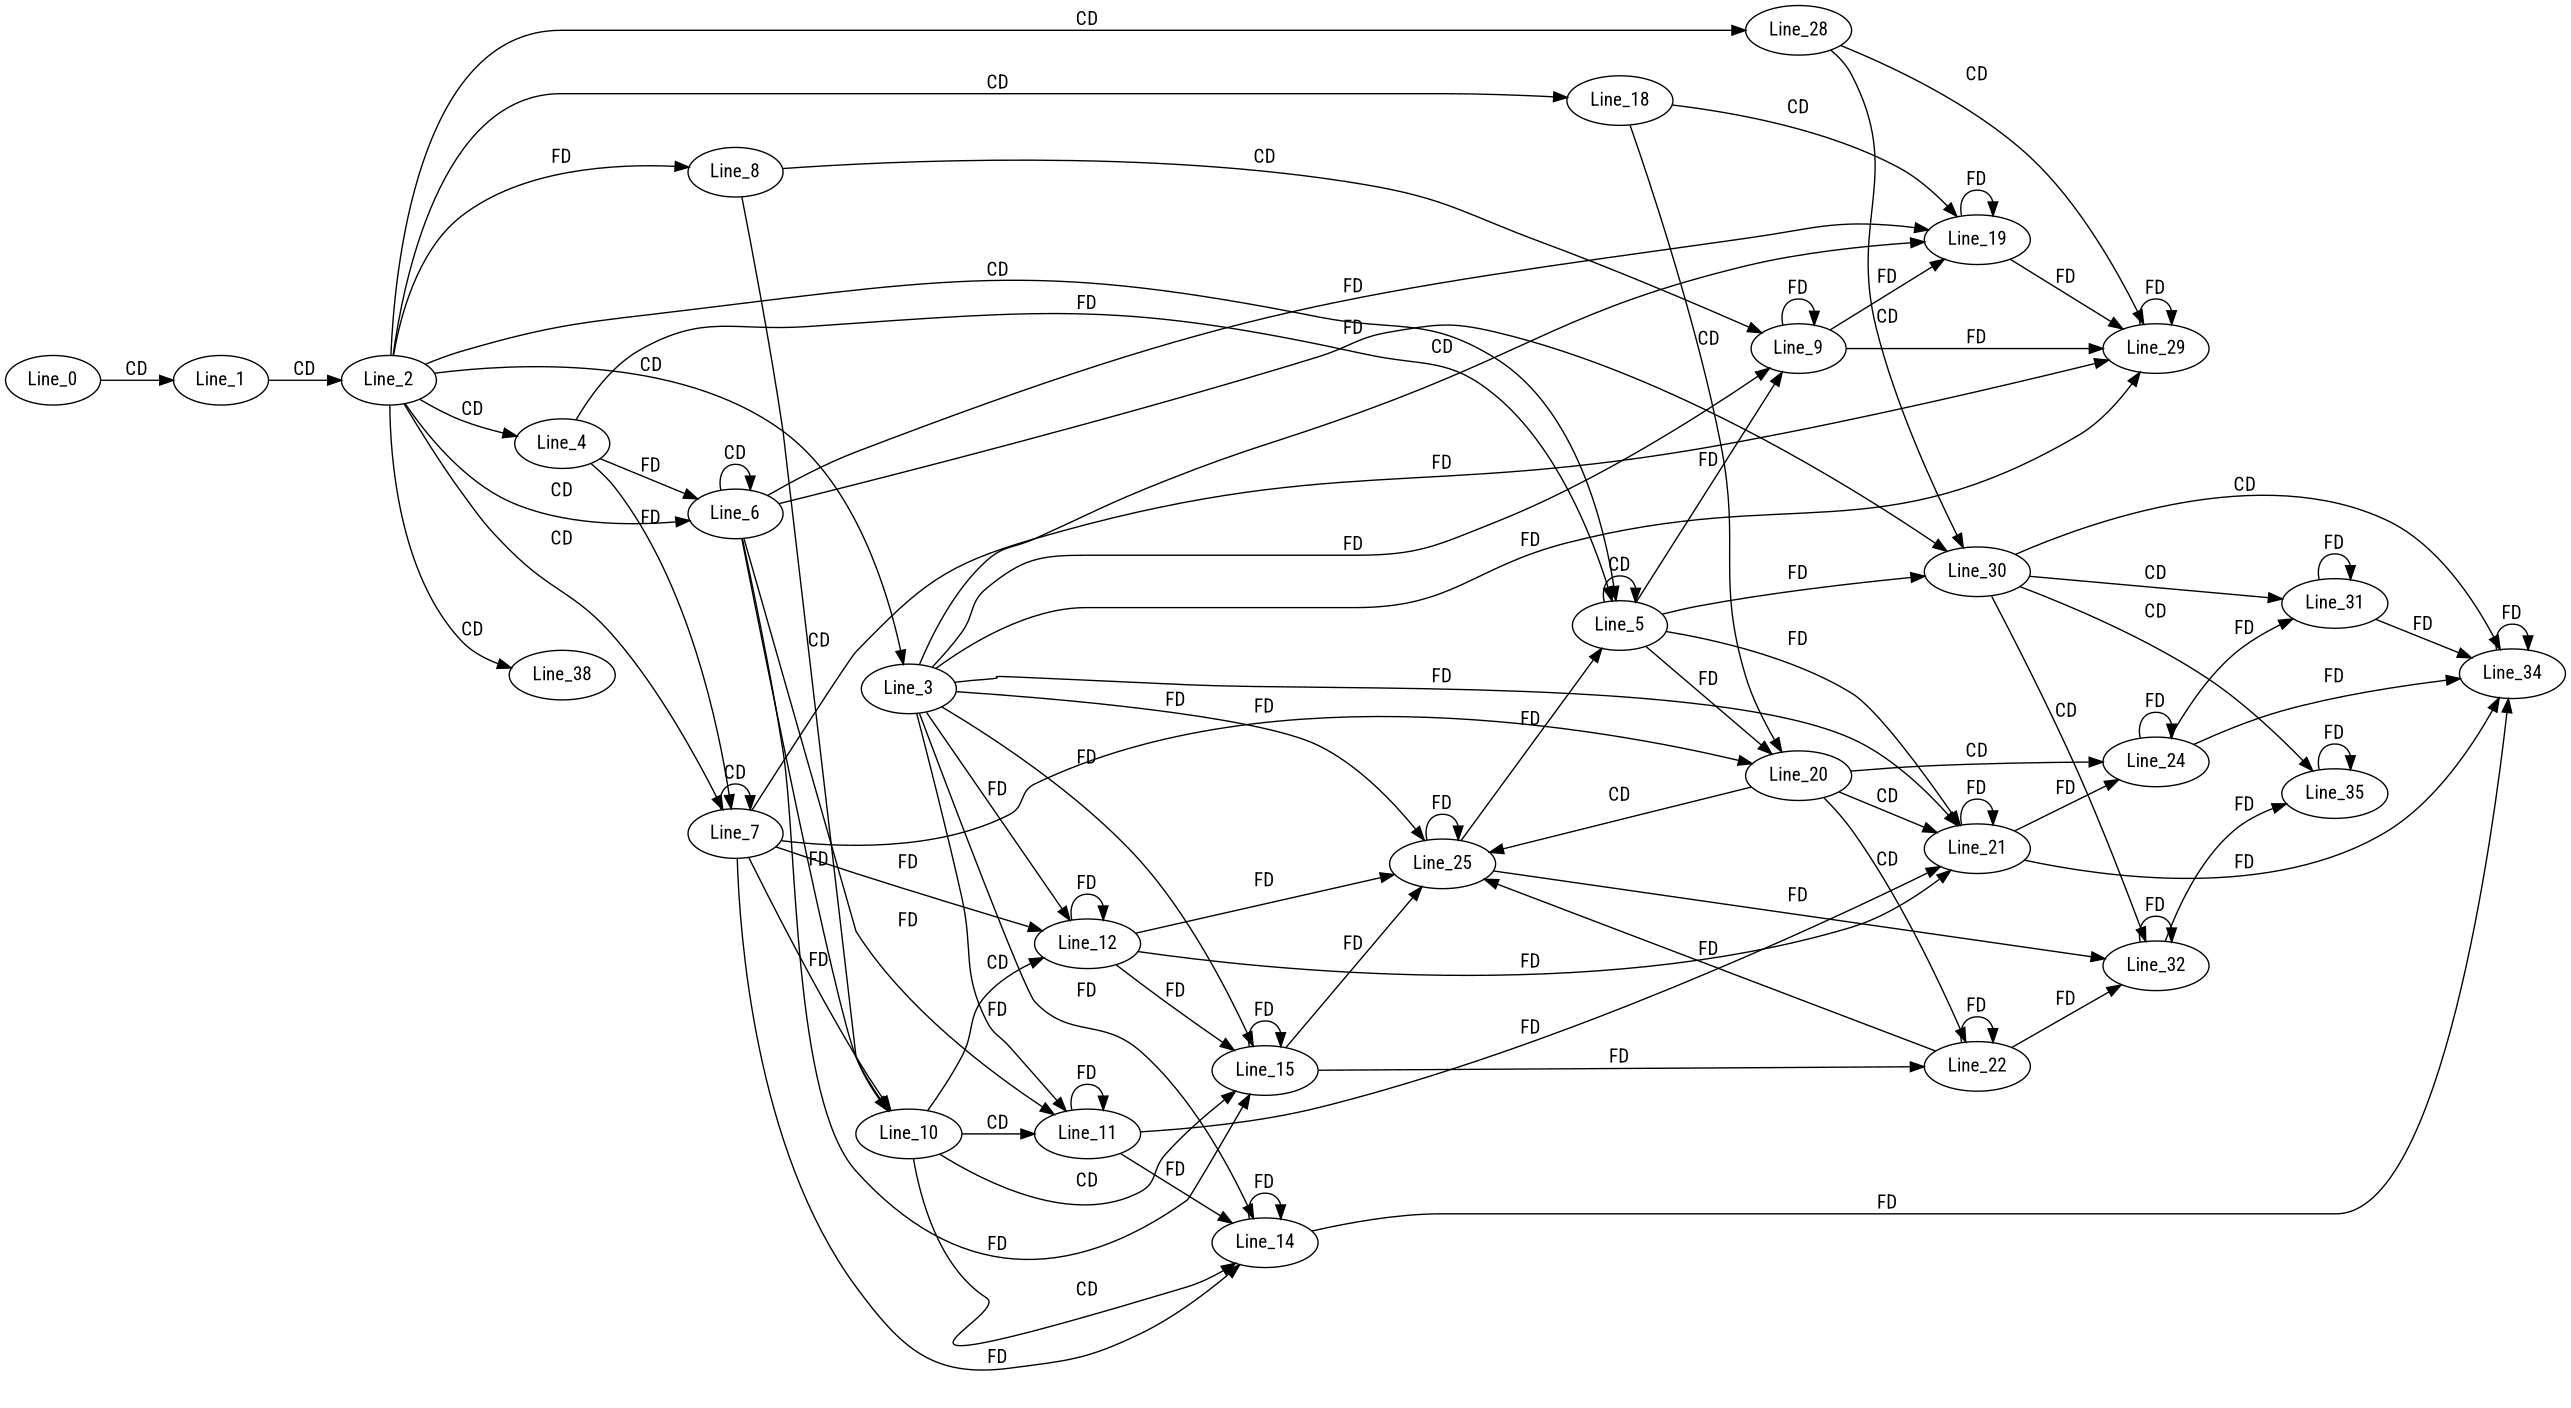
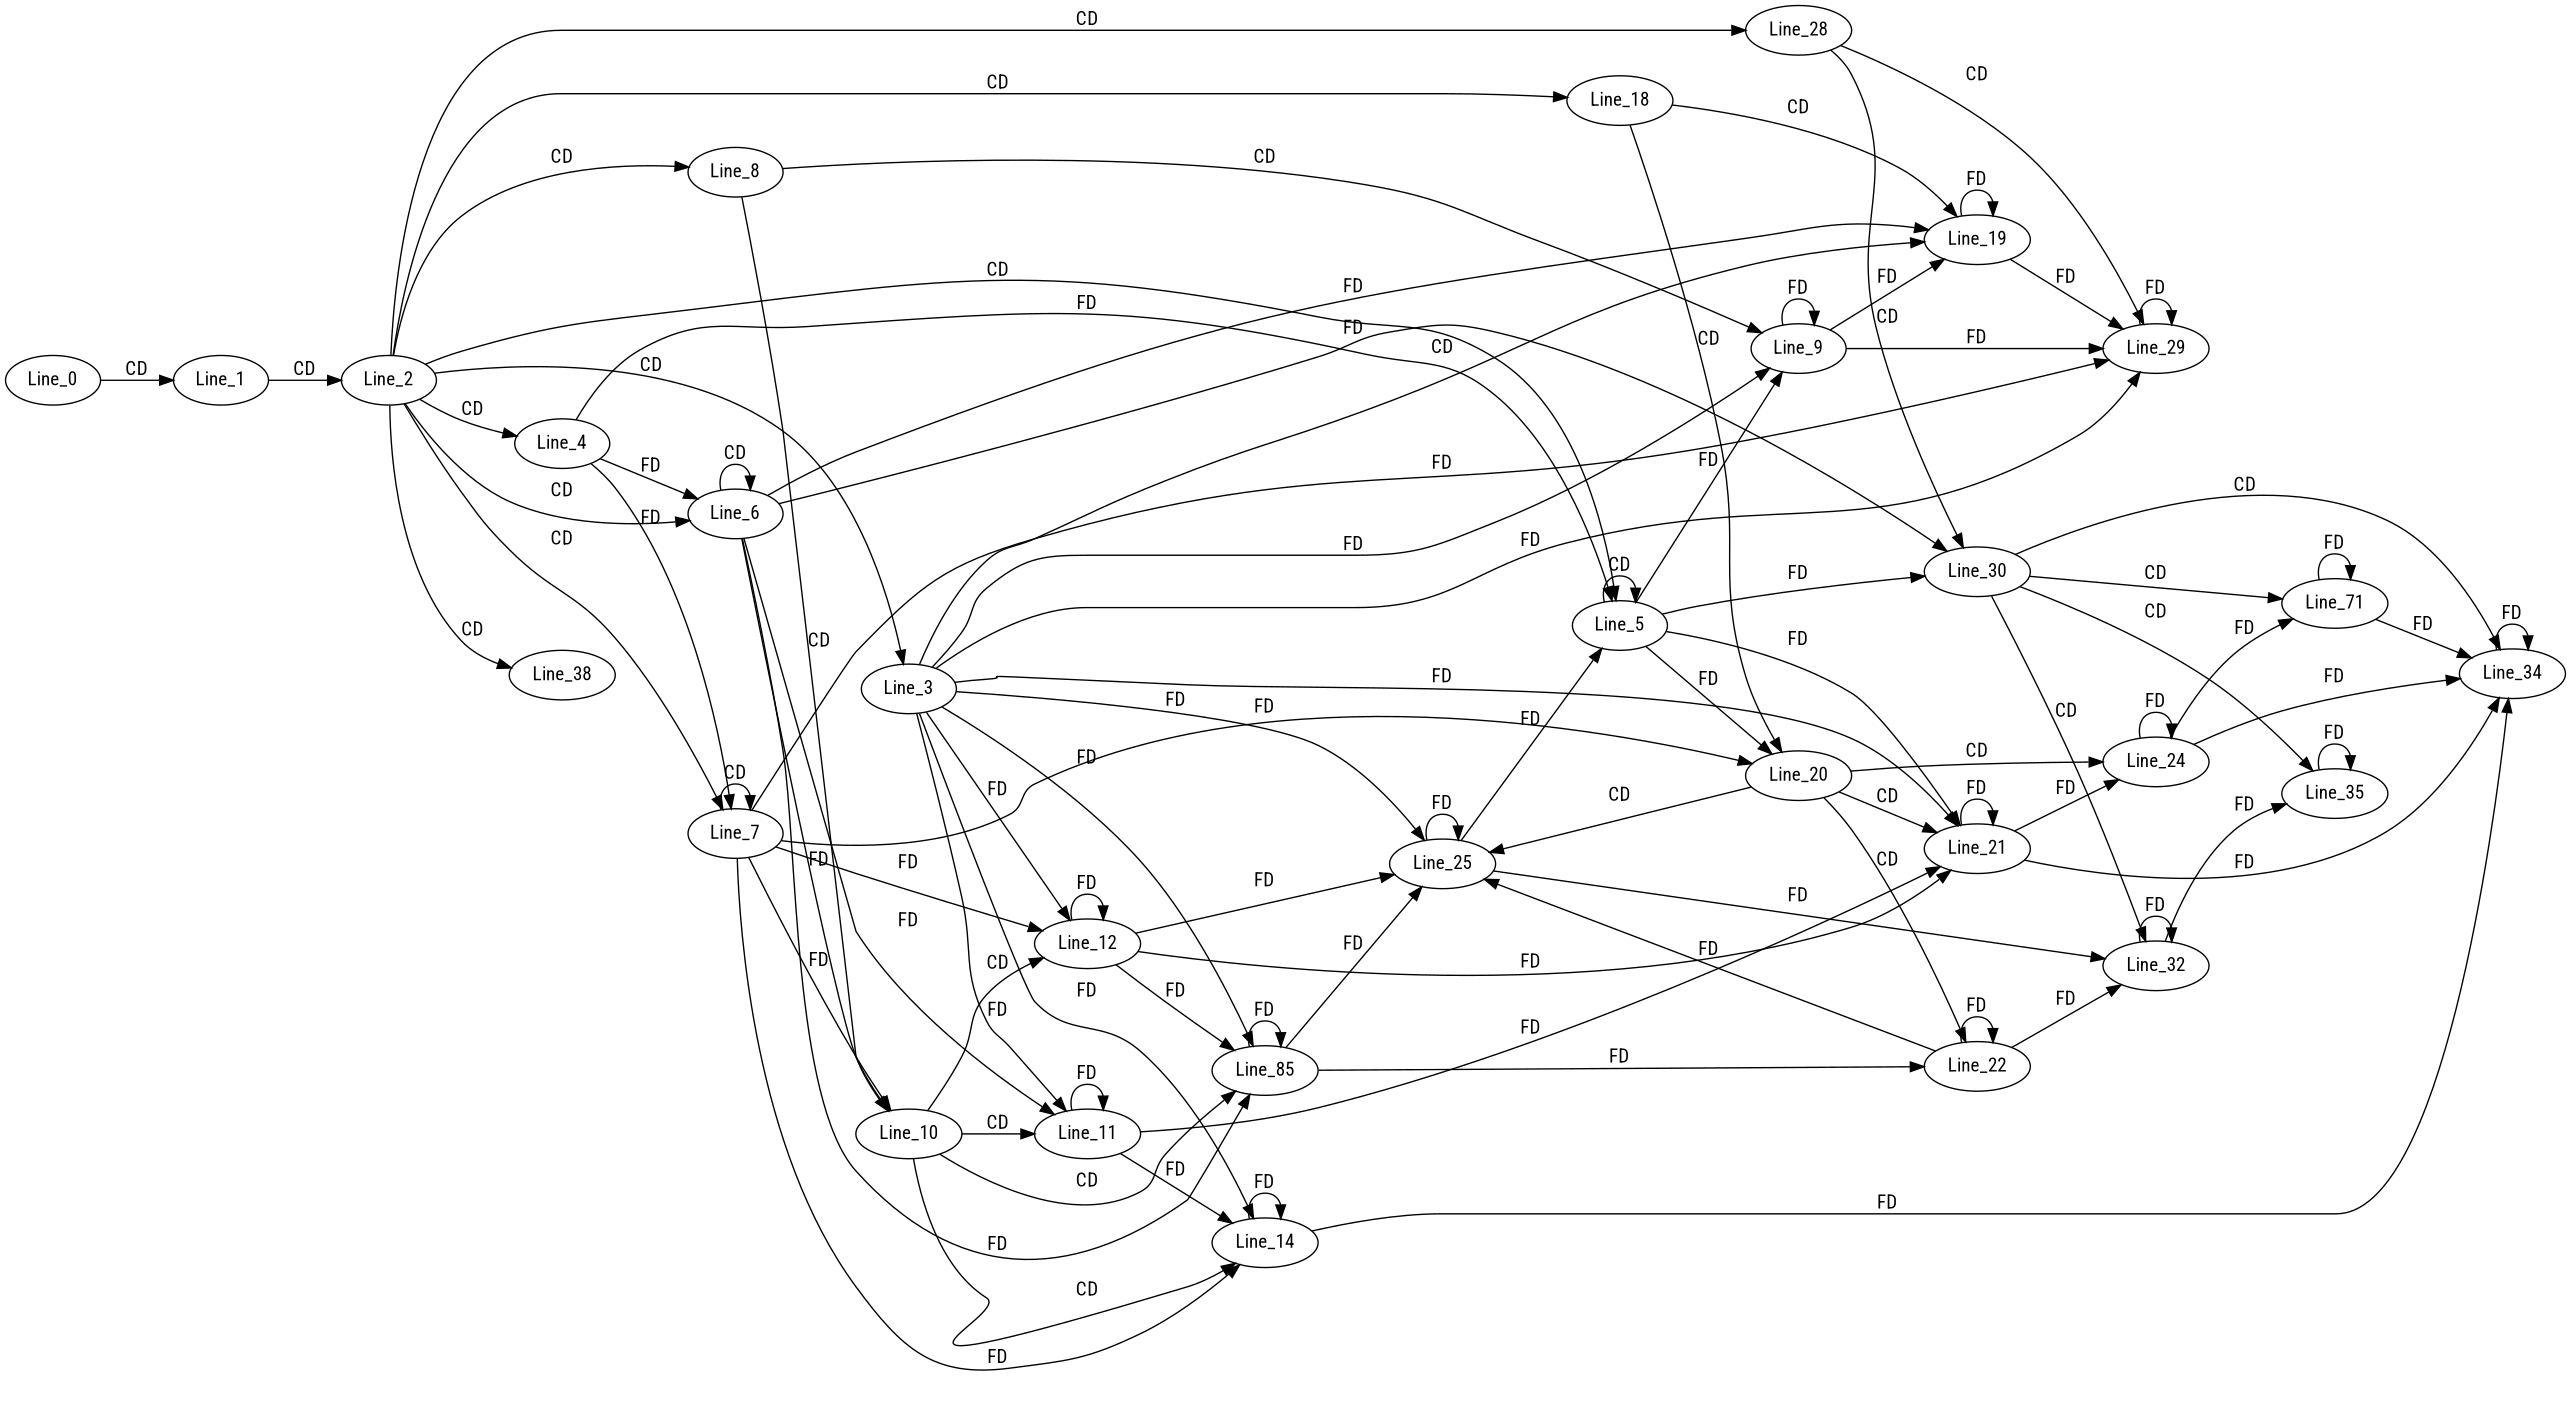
edge "Line_2" -> "Line_8": label "FD" -> "CD"
node "Line_31": label "Line_31" -> "Line_71"
node "Line_15": label "Line_15" -> "Line_85"
